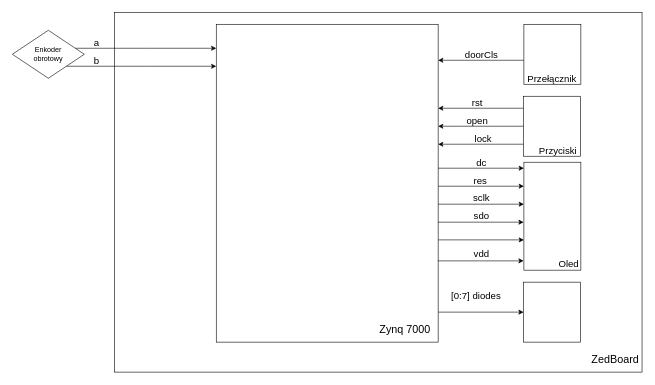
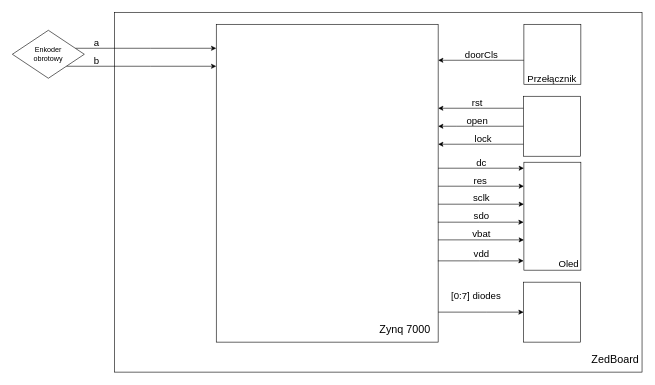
node "Przyciski": removed
node "vbat": added
